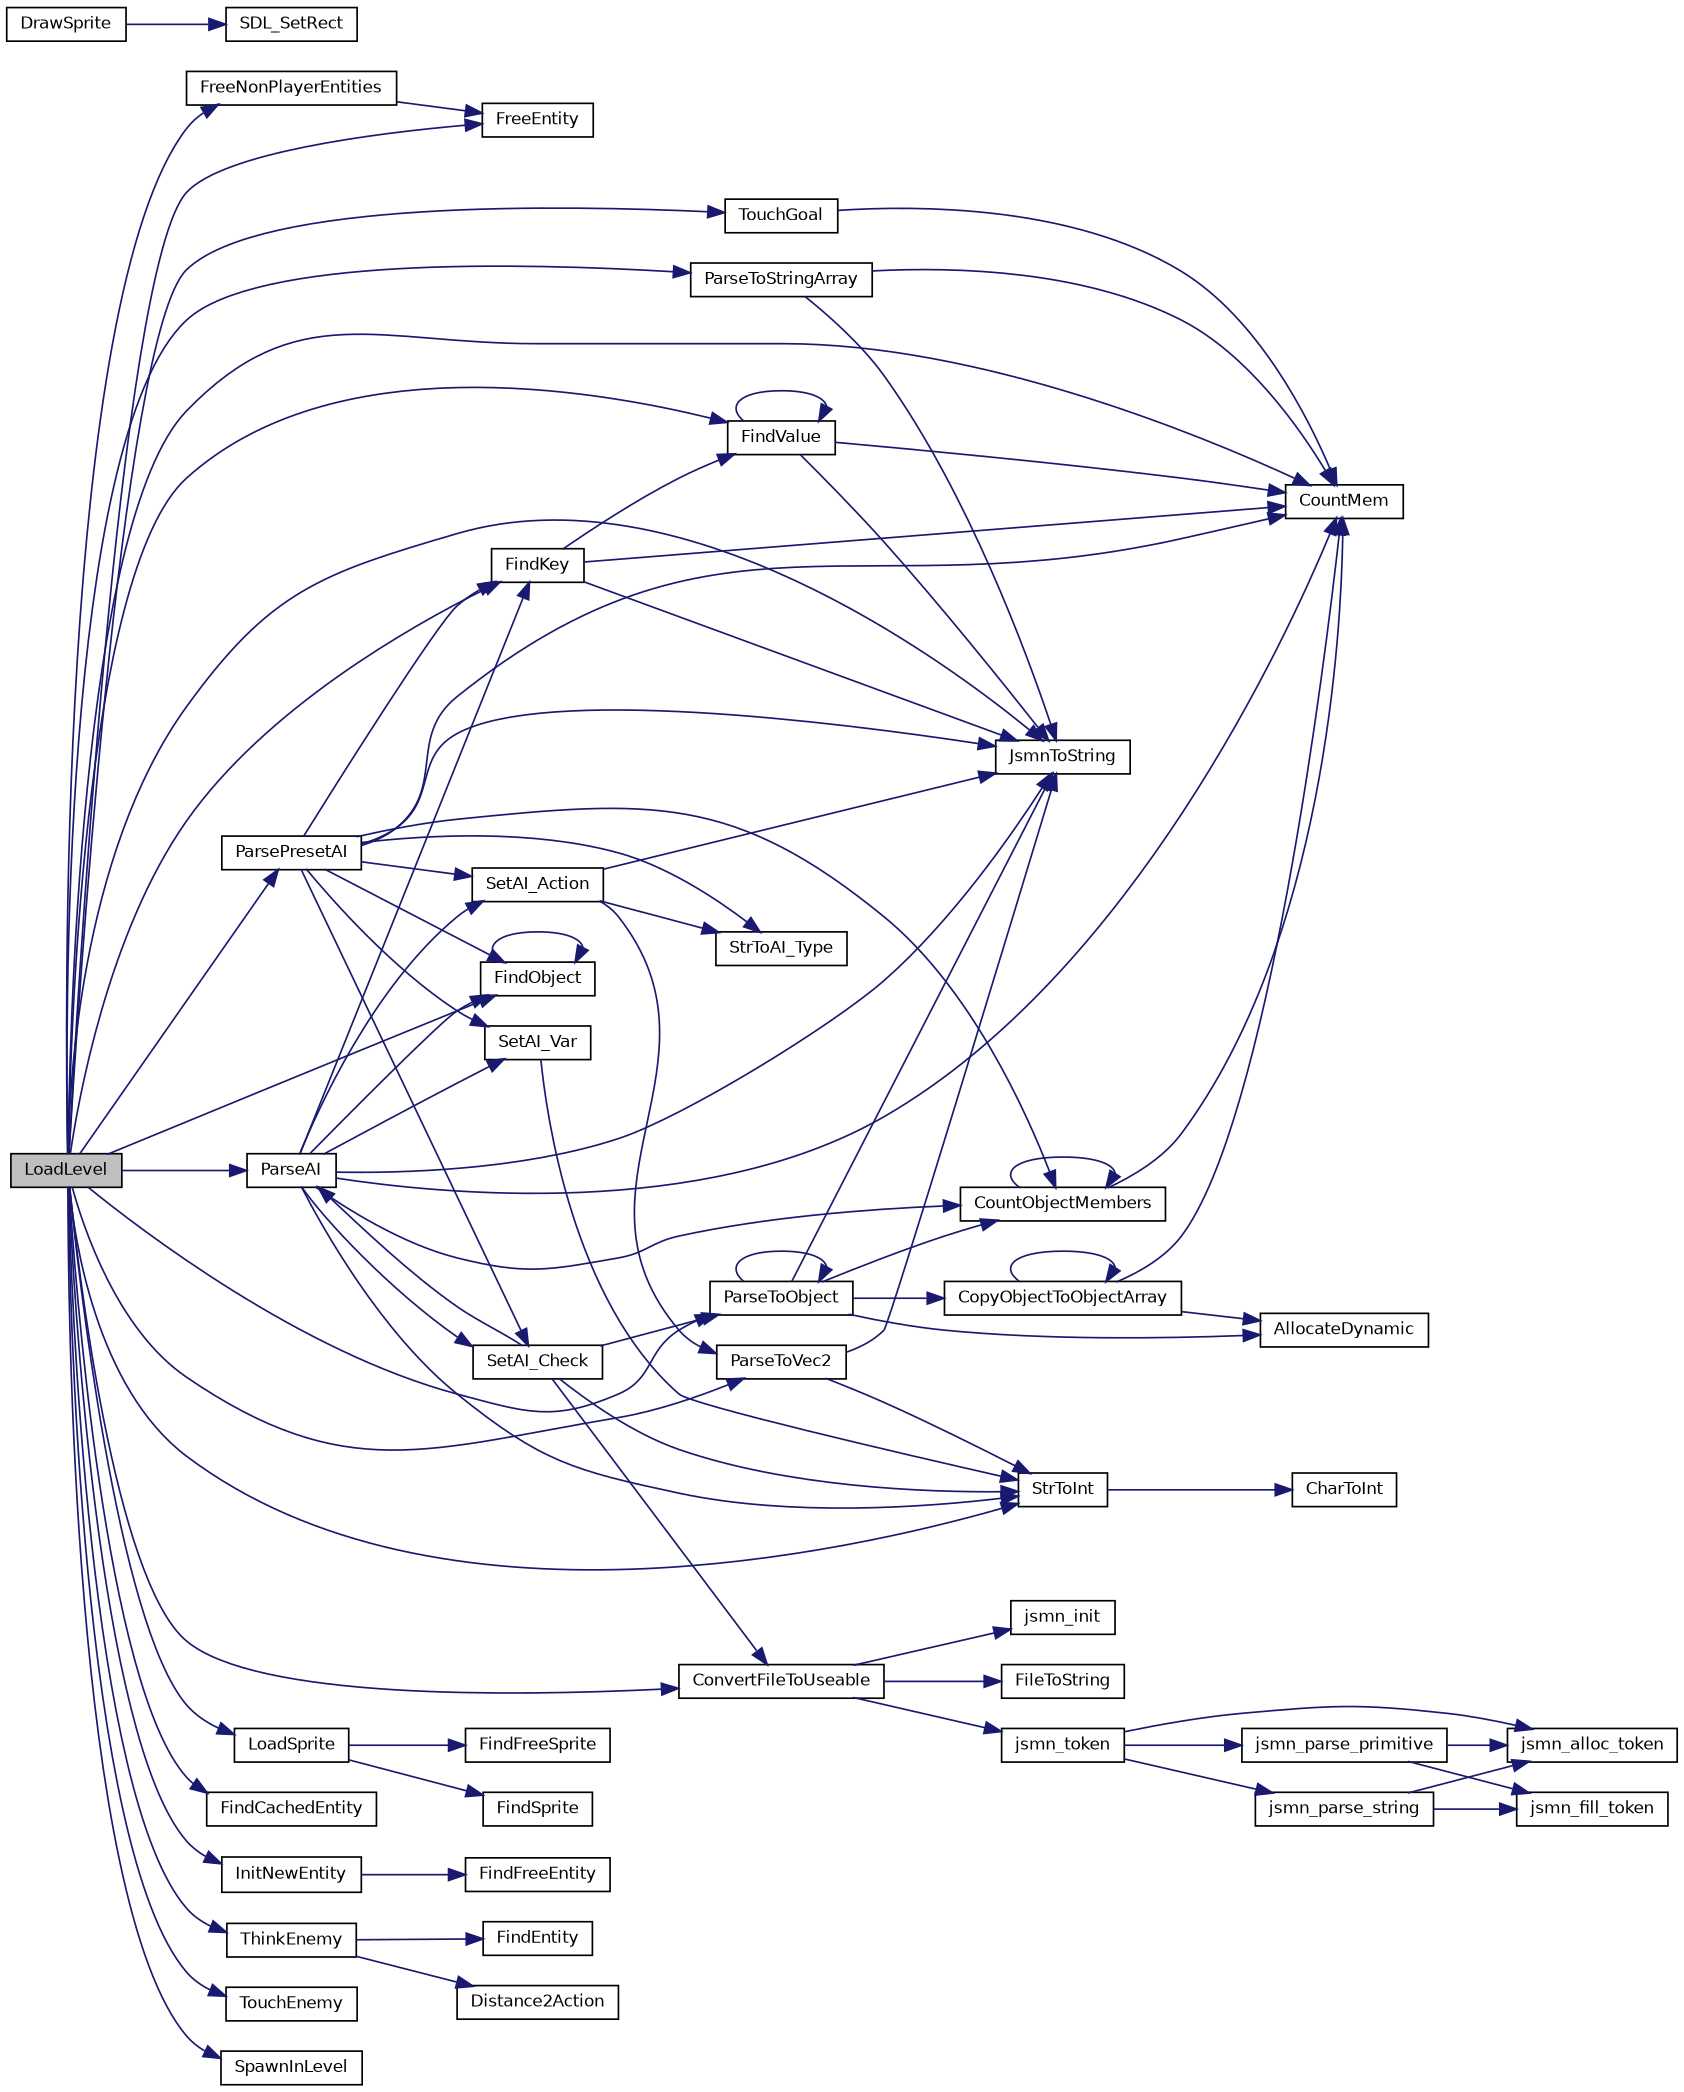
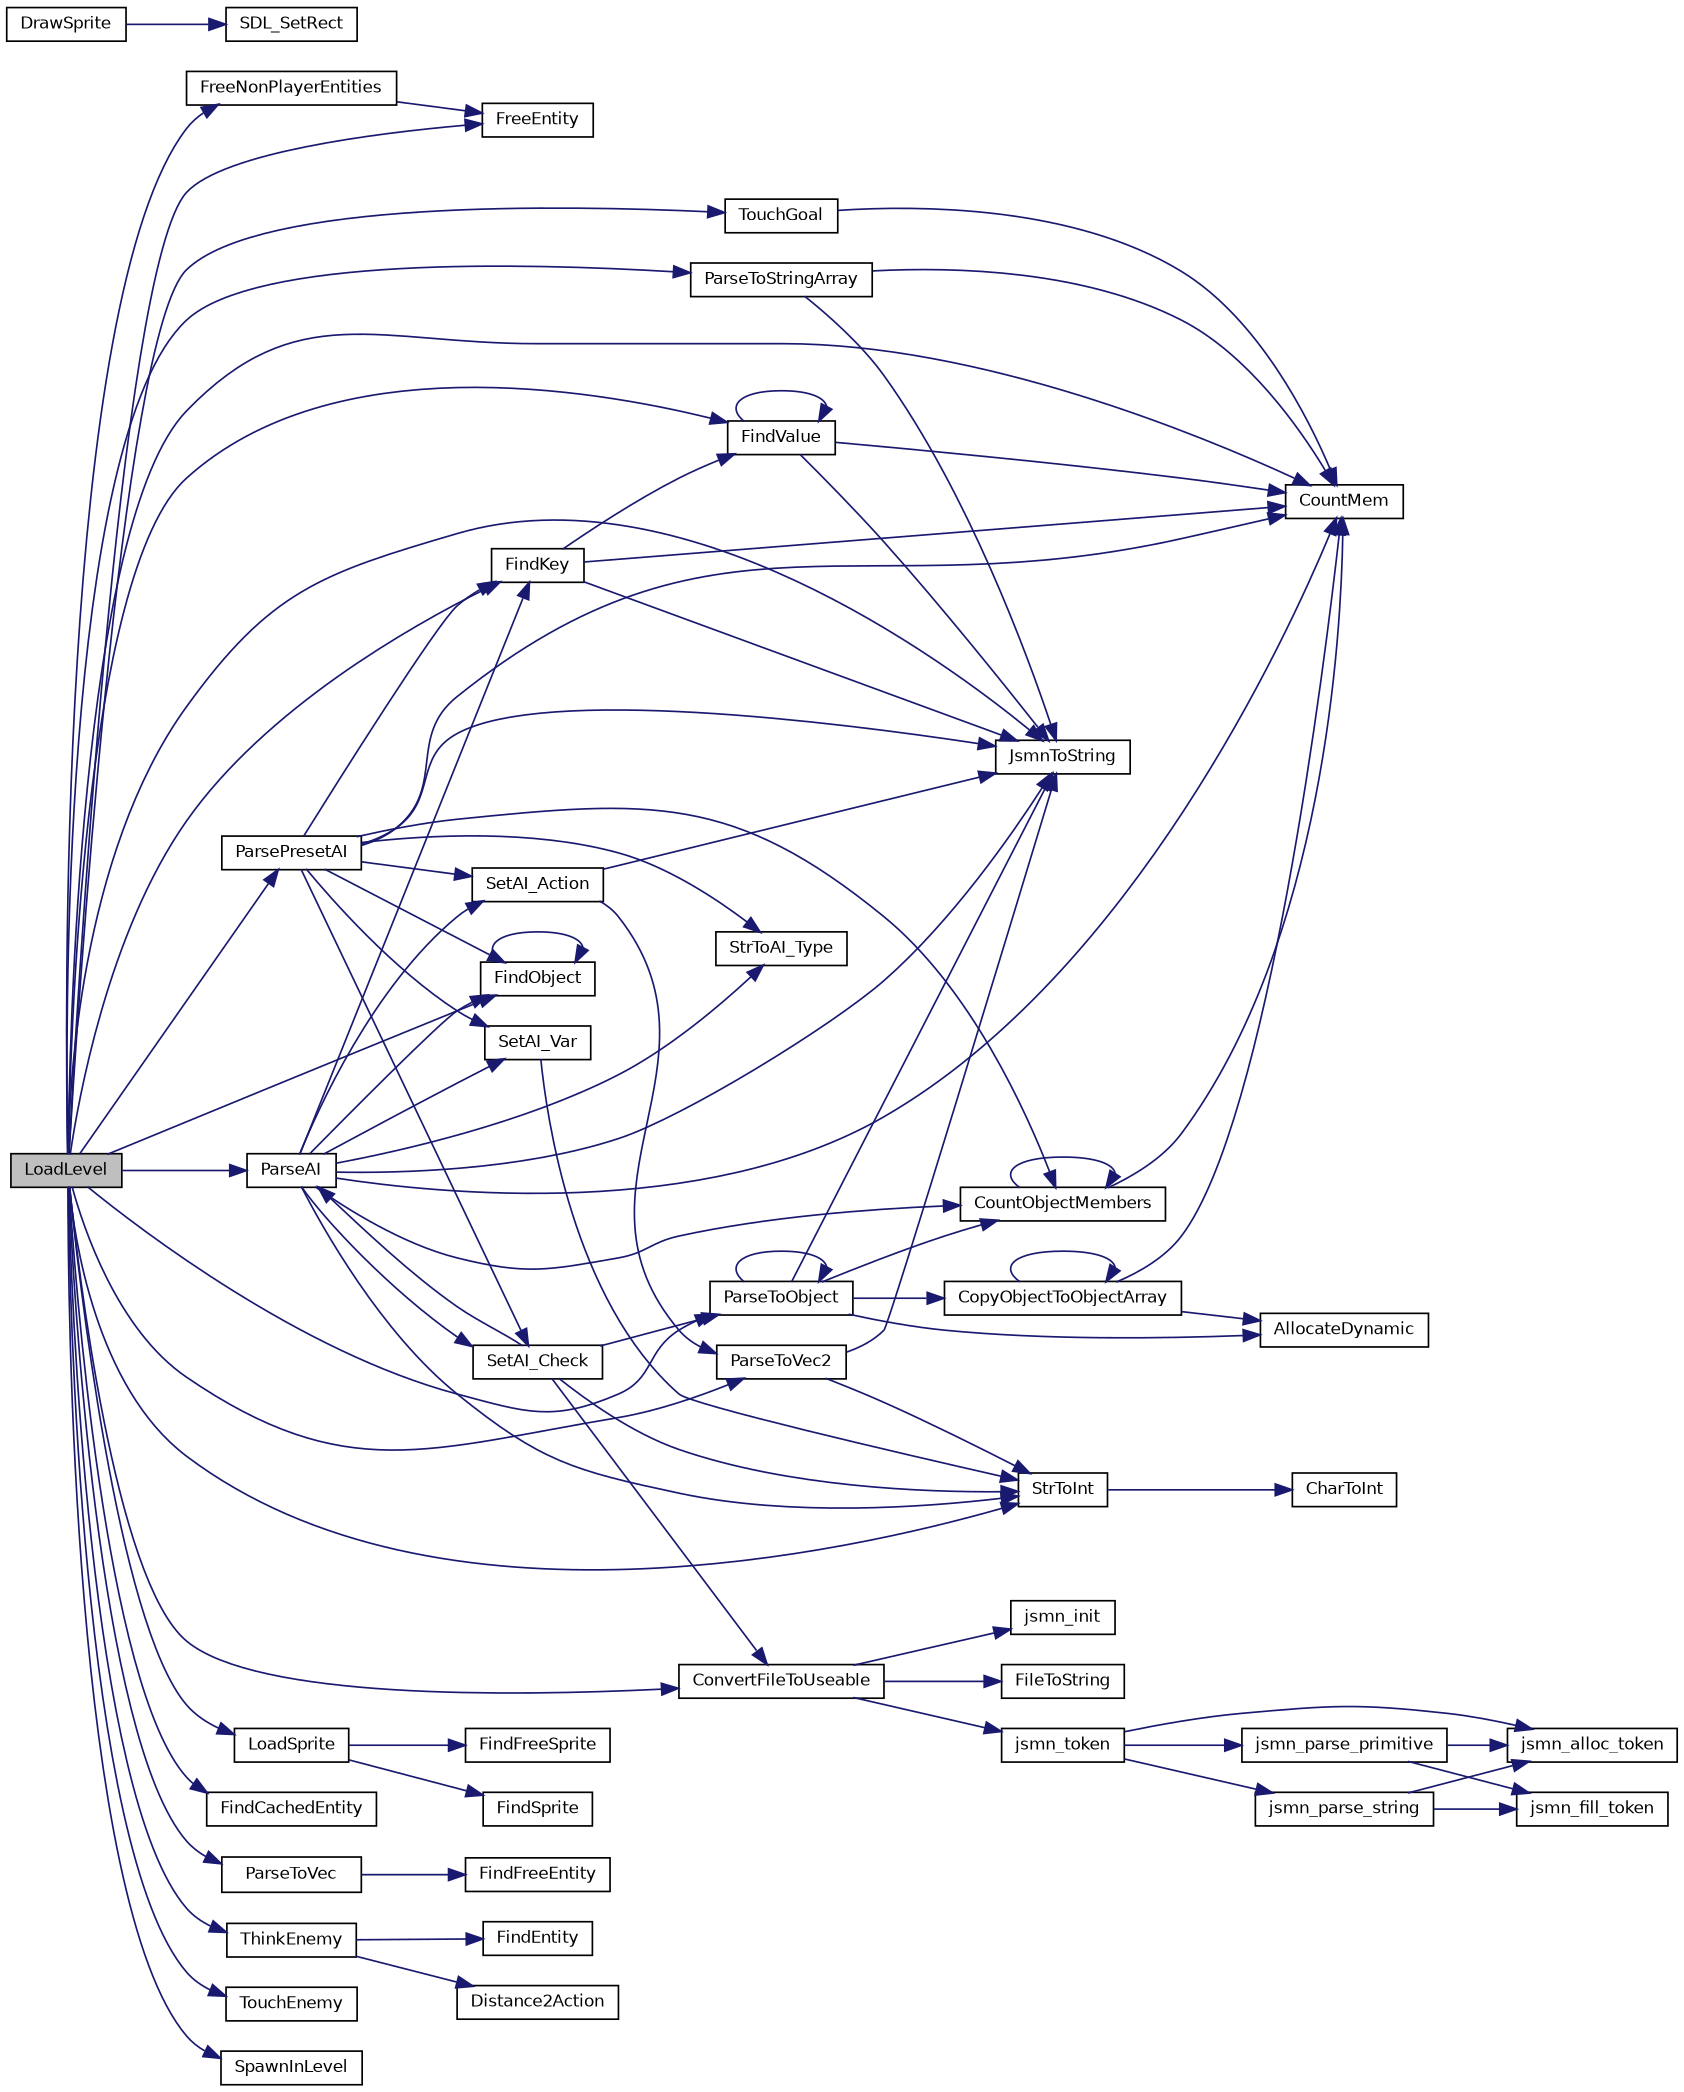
edge "SetAI_Action" -> "StrToAI_Type": now "ParseAI" -> "StrToAI_Type"
node "InitNewEntity": label "InitNewEntity" -> "ParseToVec"
